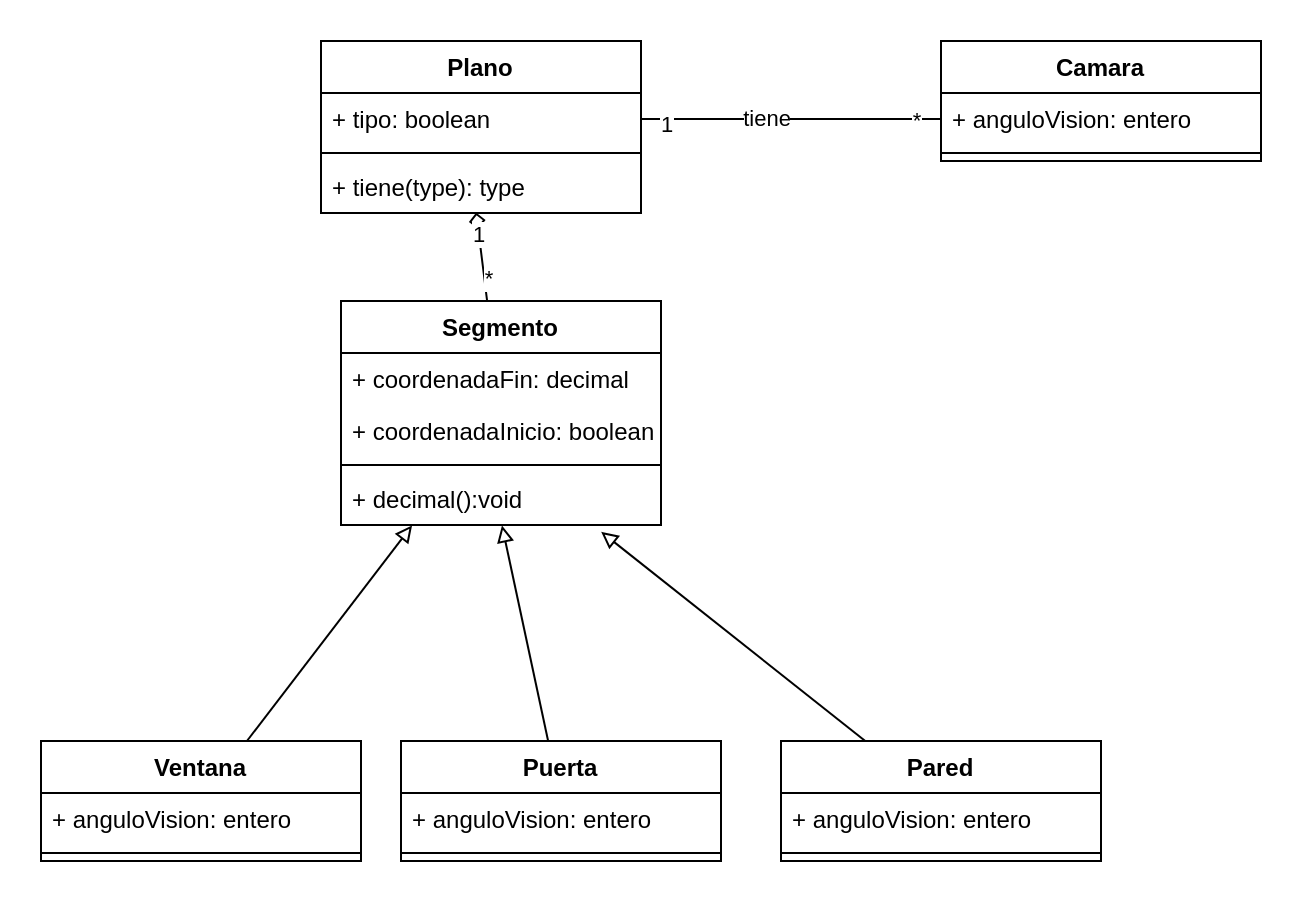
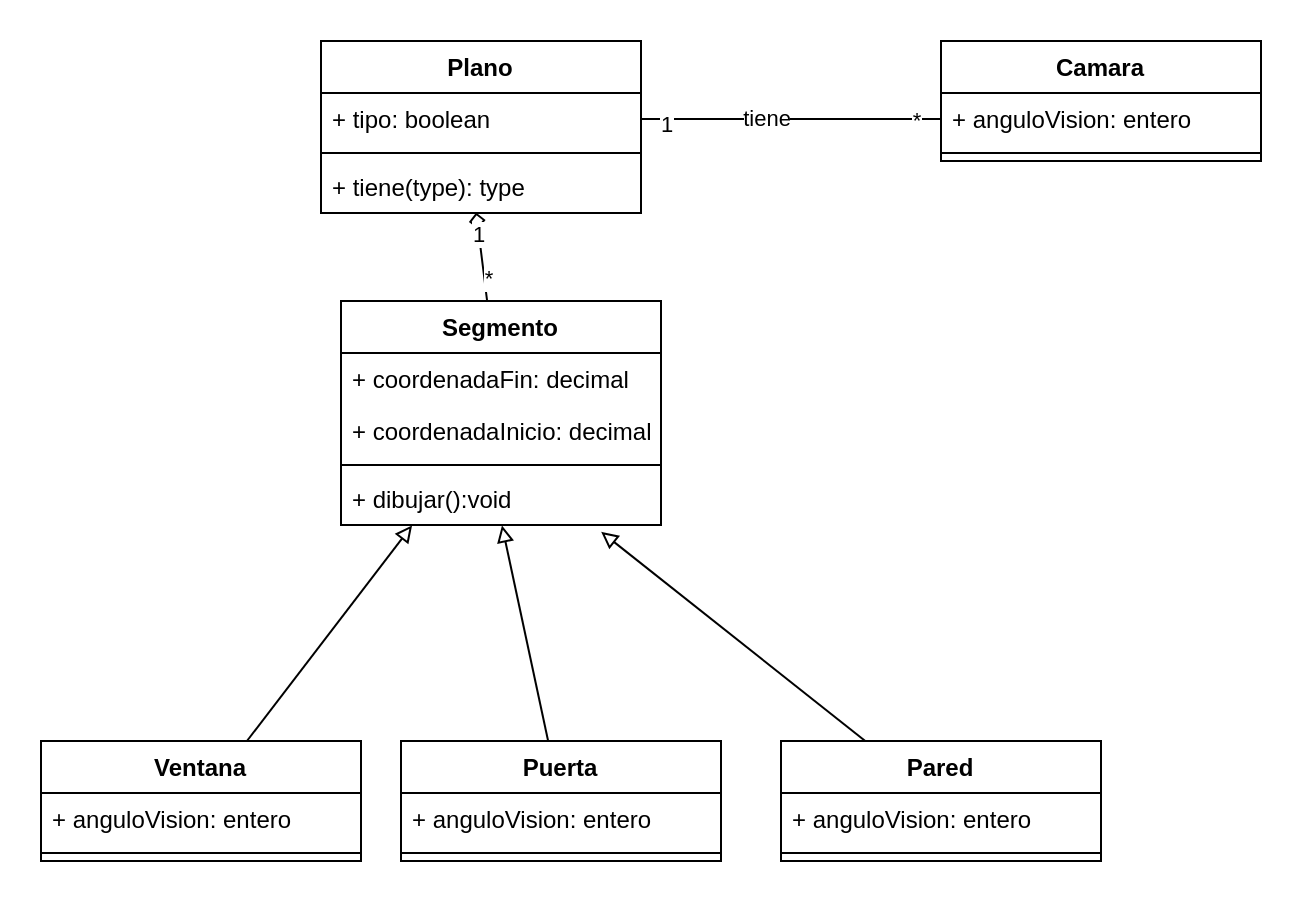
node "+ coordenadaInicio: boolean": label "+ coordenadaInicio: boolean" -> "+ coordenadaInicio: decimal"
node "+ decimal():void": label "+ decimal():void" -> "+ dibujar():void"
